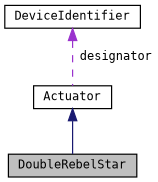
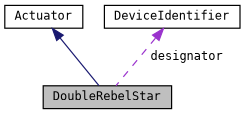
edge "Actuator" -> "DeviceIdentifier": now "DoubleRebelStar" -> "DeviceIdentifier"
